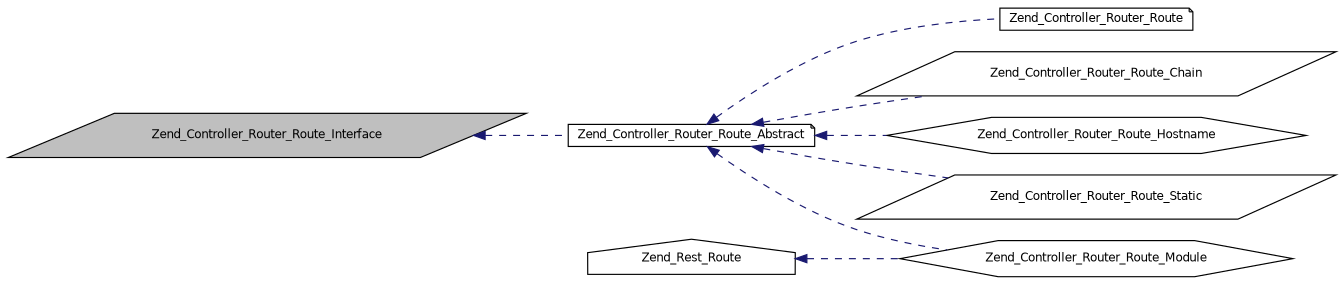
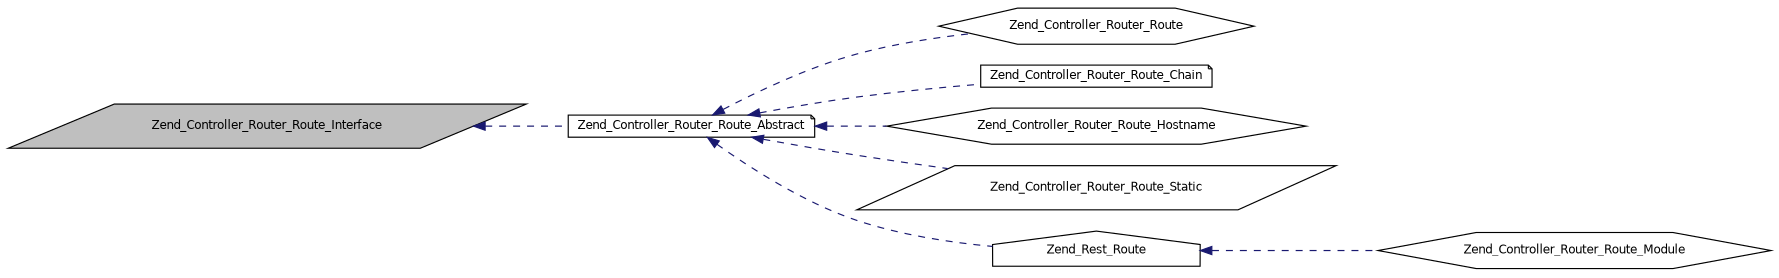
node "Zend_Controller_Router_Route": shape note -> hexagon
node "Zend_Controller_Router_Route_Chain": shape parallelogram -> note
edge "Zend_Controller_Router_Route_Module" -> "Zend_Controller_Router_Route_Abstract": now "Zend_Rest_Route" -> "Zend_Controller_Router_Route_Abstract"
